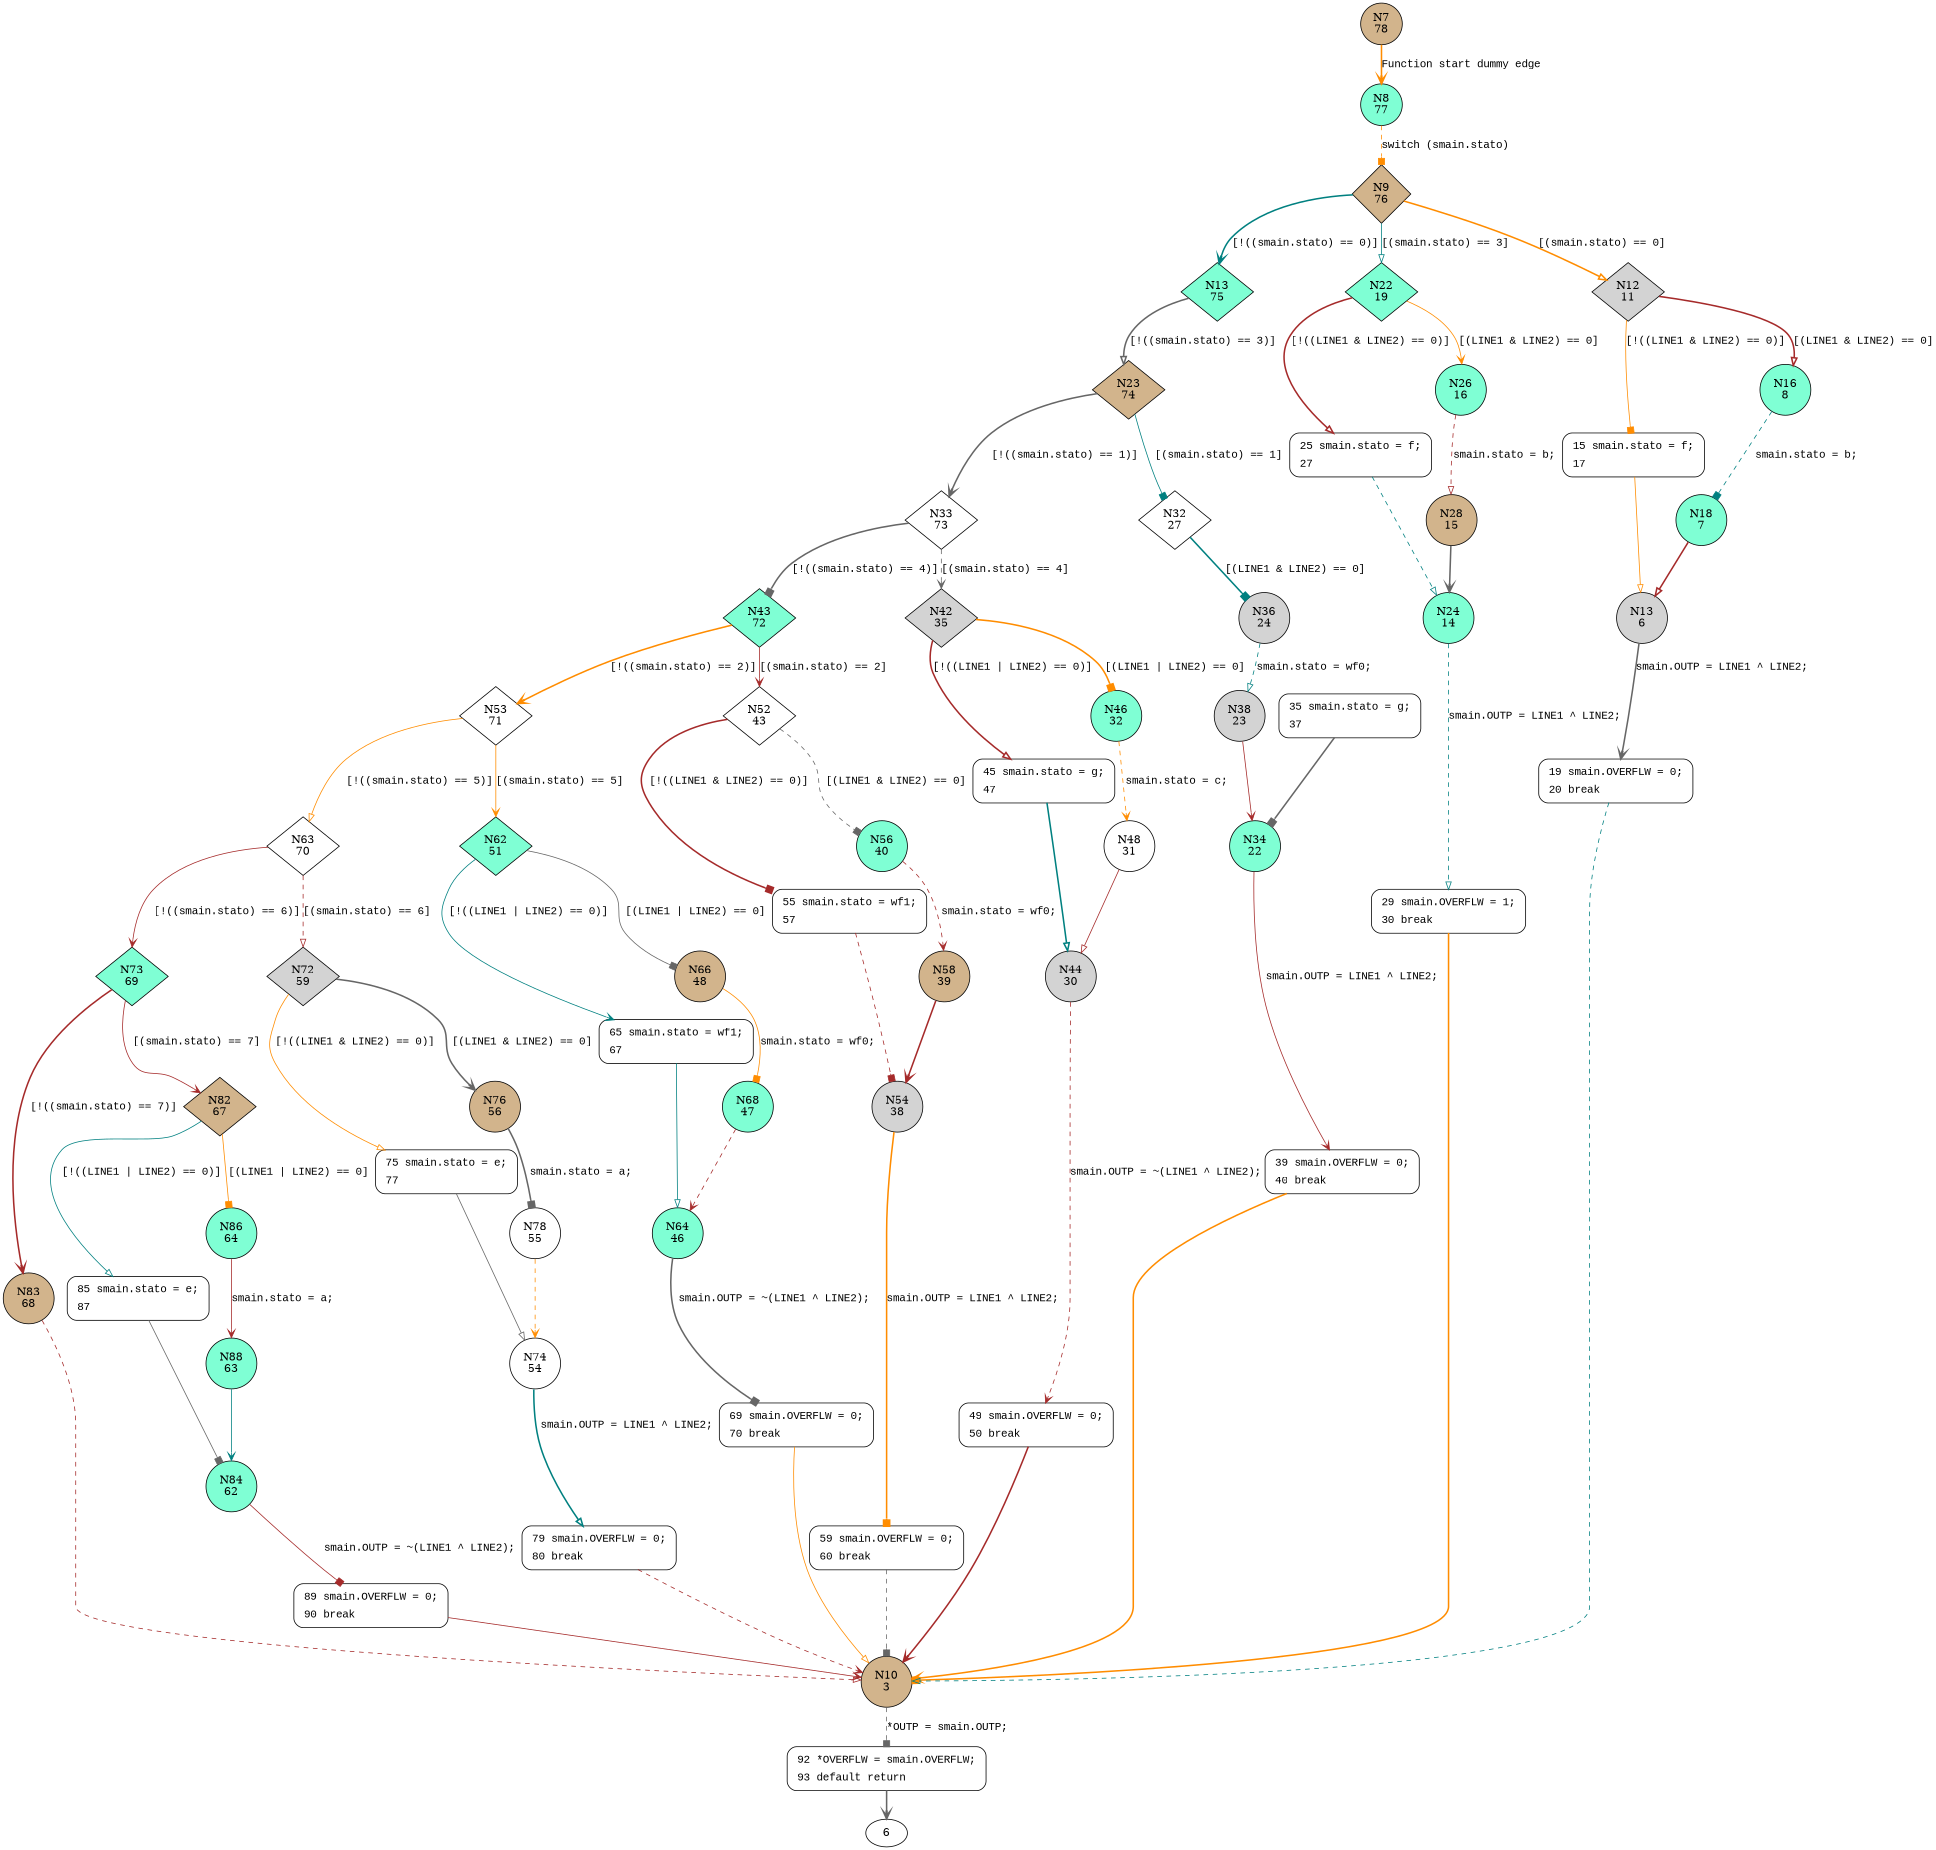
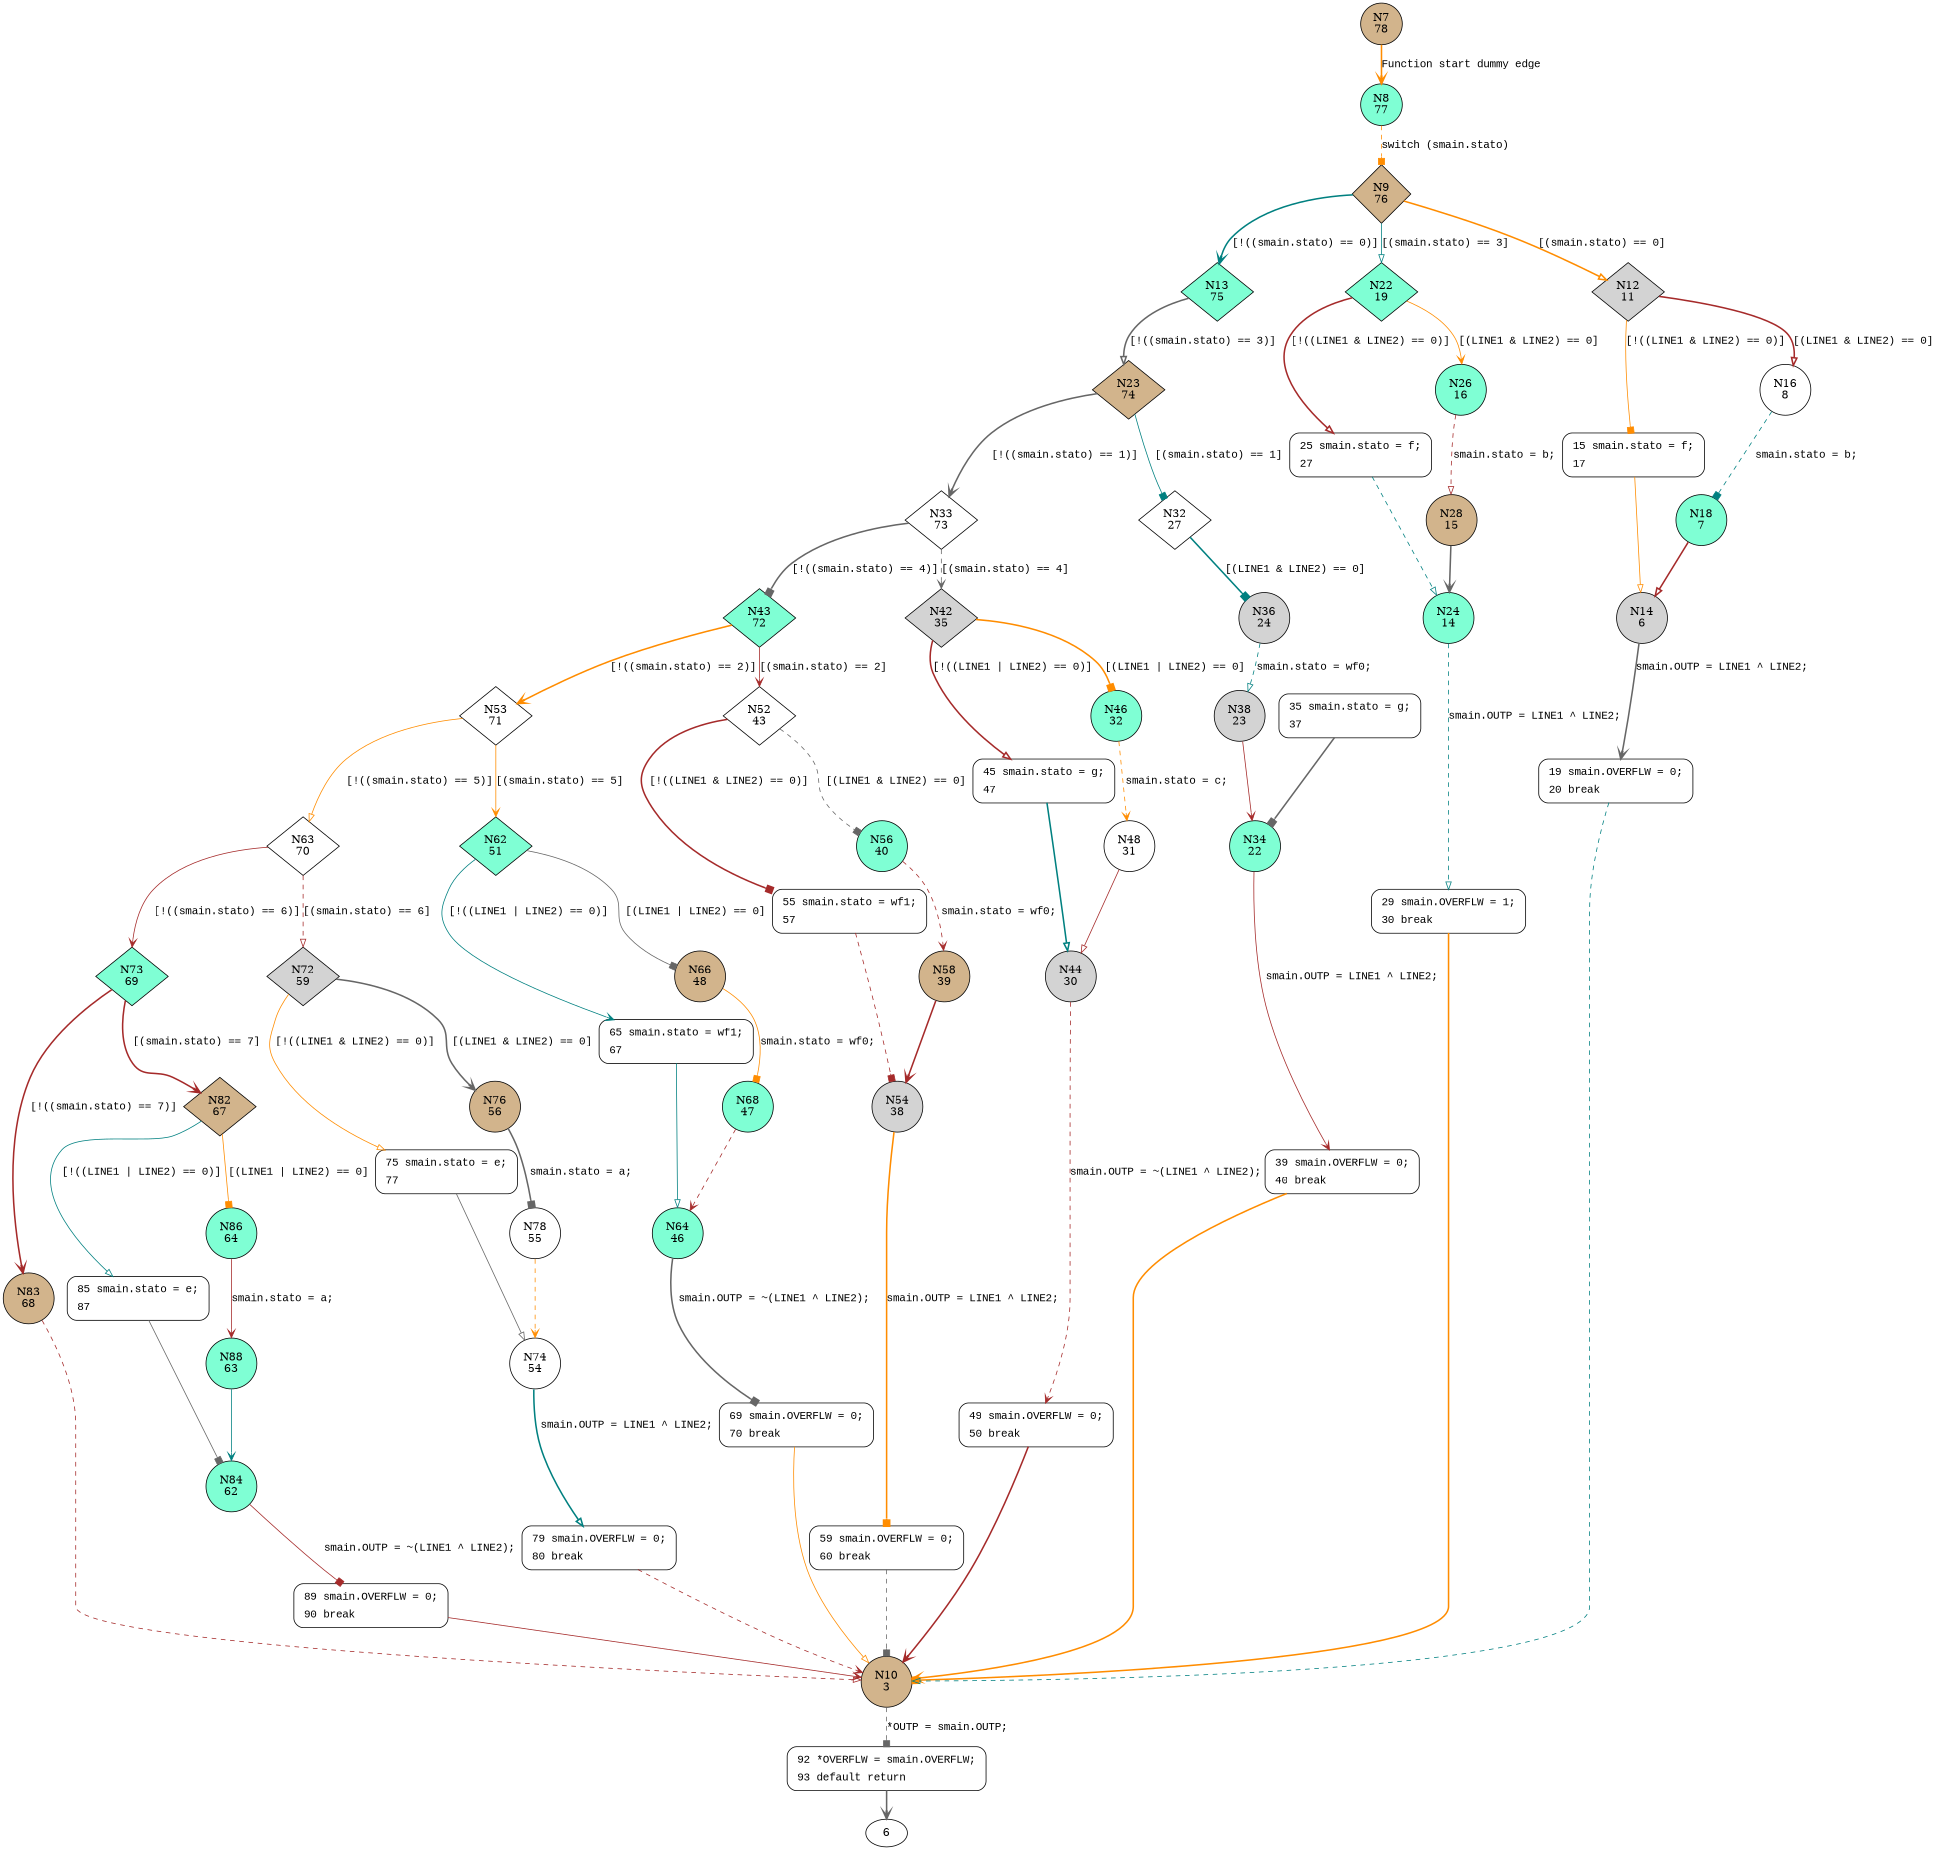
node "N16 8": fillcolor aquamarine -> white
node "N13 6": label "N13 6" -> "N14 6"
edge "N73 69" -> "N82 67": style solid -> bold
